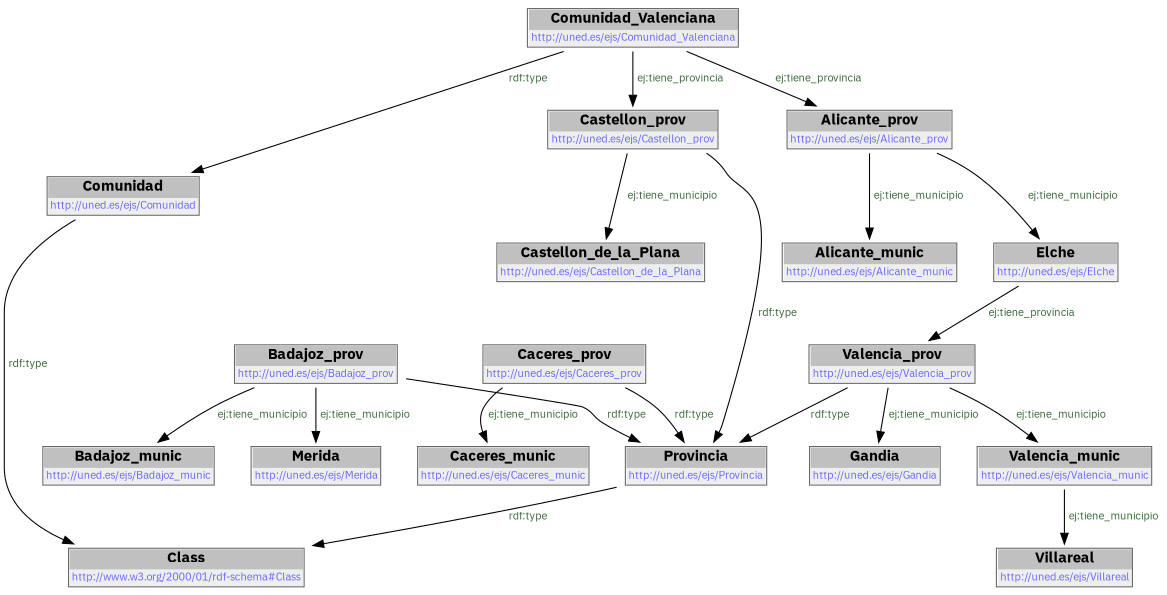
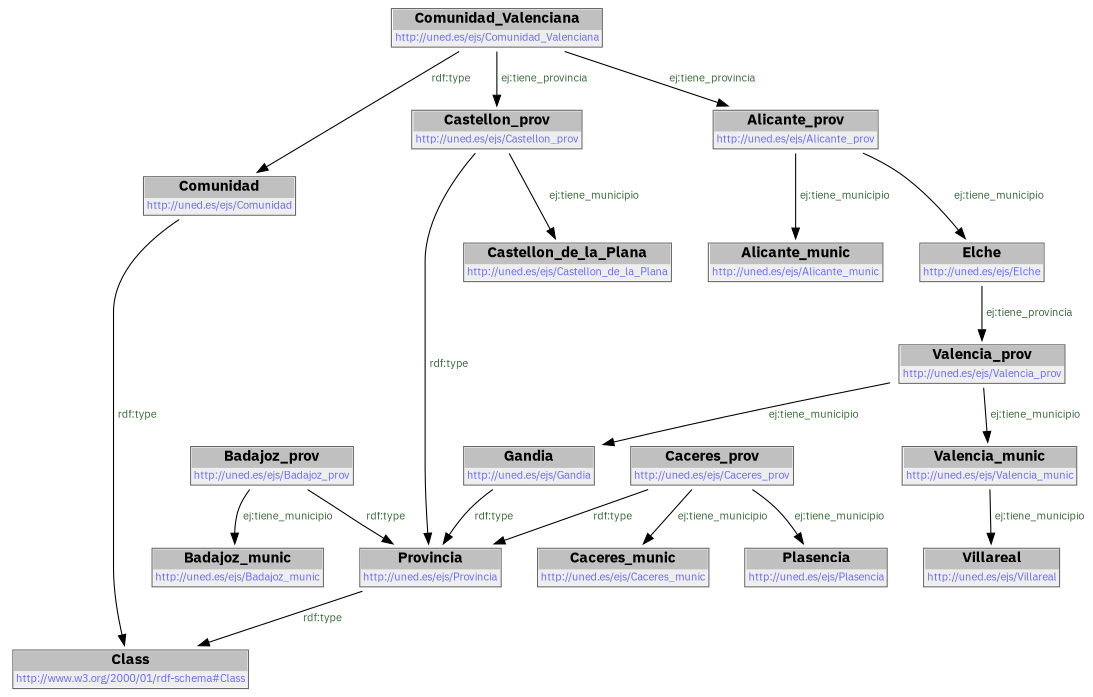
edge "Valencia_prov" -> "Provincia": now "Gandia" -> "Provincia"
node "Merida": removed
node "Plasencia": added
